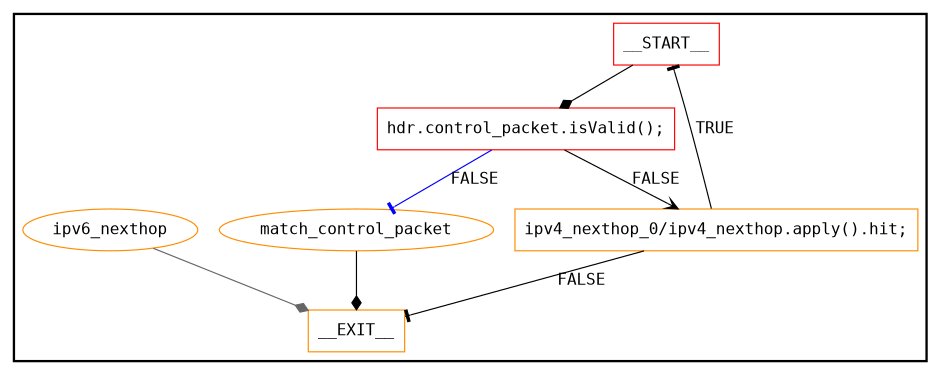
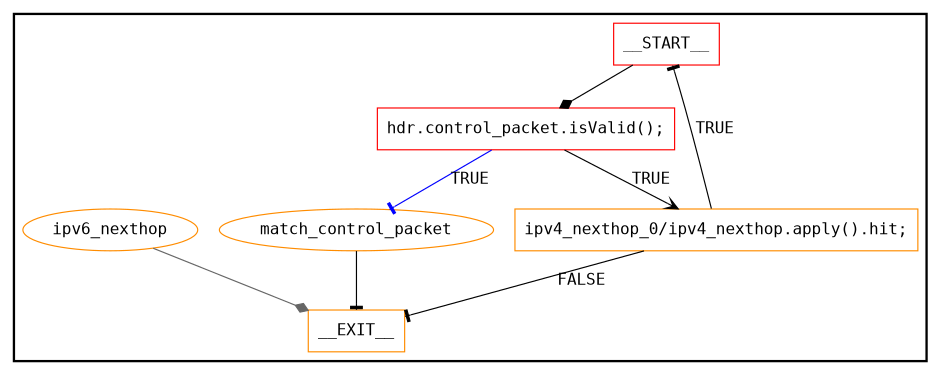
edge "hdr.control_packet.isValid();" -> "match_control_packet": label "FALSE" -> "TRUE"
edge "hdr.control_packet.isValid();" -> "ipv4_nexthop_0/ipv4_nexthop.apply().hit;": label "FALSE" -> "TRUE"
edge "match_control_packet" -> "__EXIT__": arrowhead diamond -> tee
